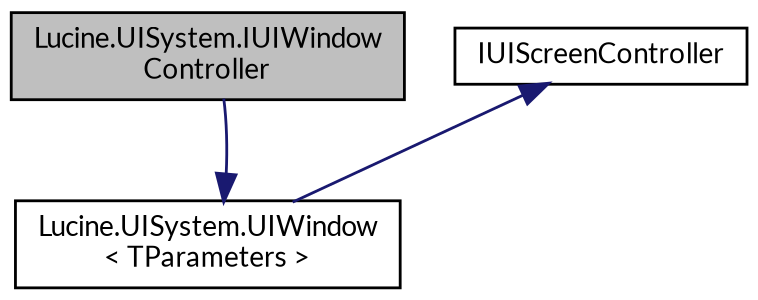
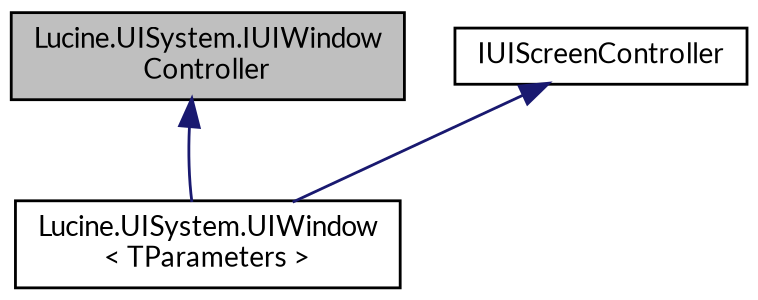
edge "Lucine.UISystem.IUIWindow Controller" -> "Lucine.UISystem.UIWindow < TParameters >": reversed
